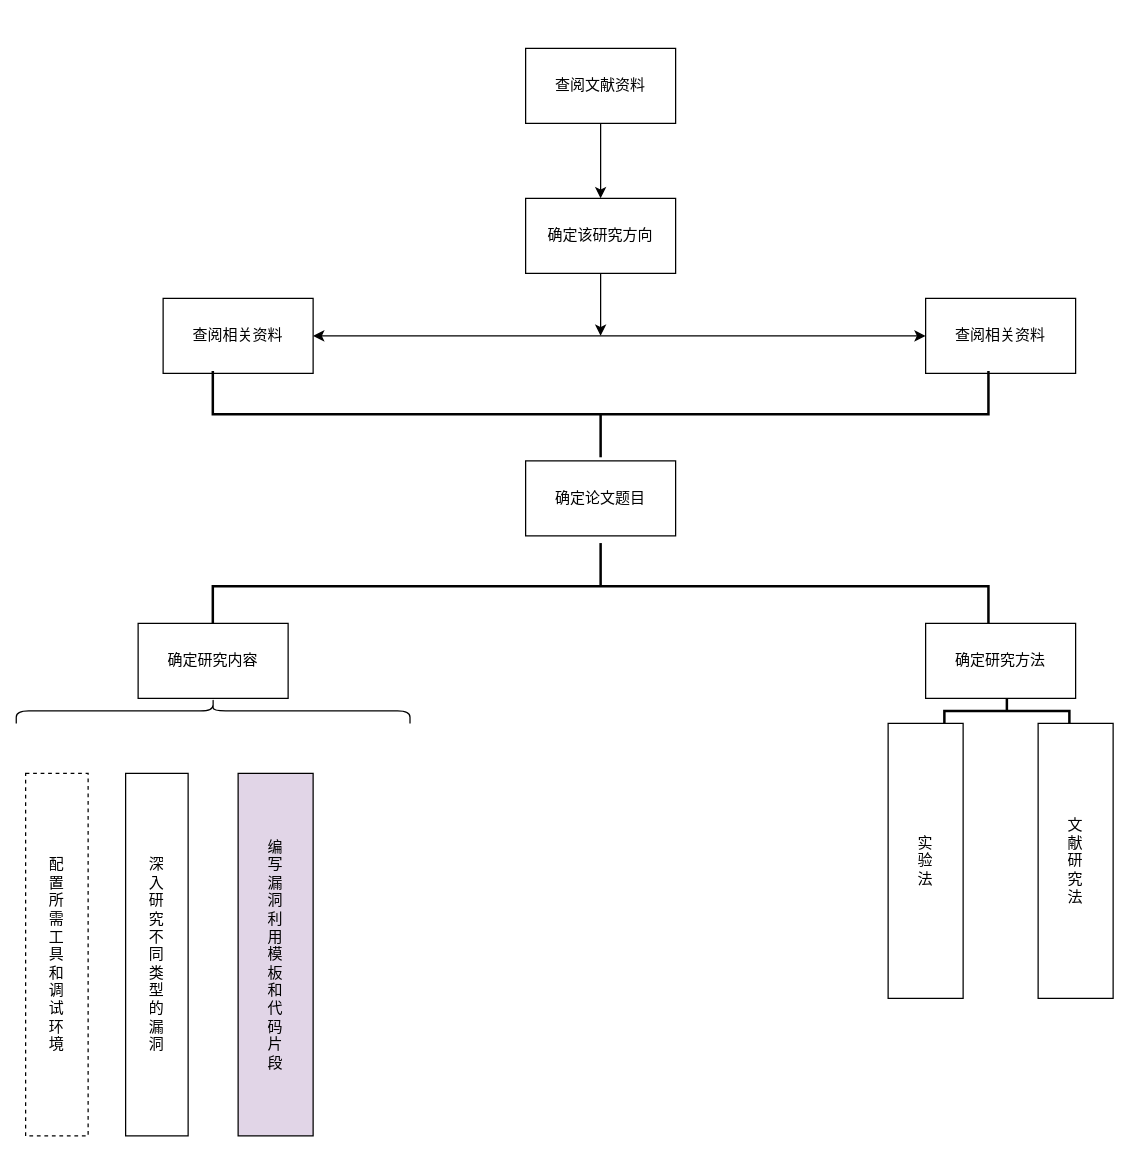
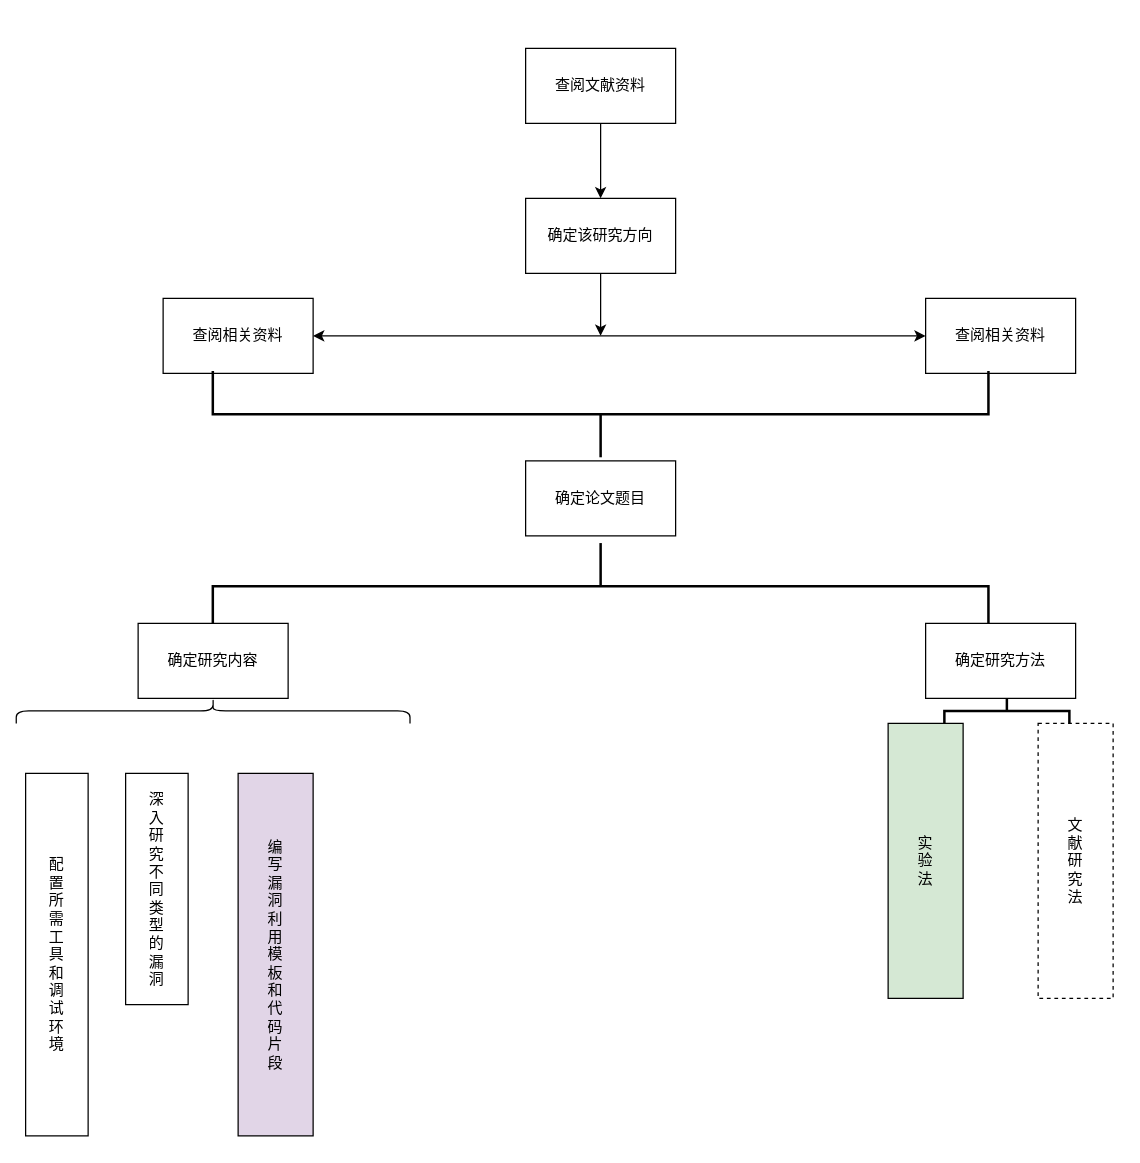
node "实 验 法": fillcolor #ffffff -> #d5e8d4
node "文 献 研 究 法": style solid -> dashed
node "配 置 所 需 工 具 和 调 试 环 境": style dashed -> solid
node "深 入 研 究 不 同 类 型 的 漏 洞": size 63x363 -> 63x231
